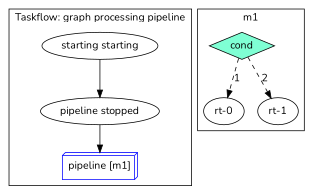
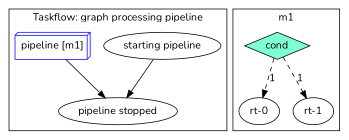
node "starting starting": label "starting starting" -> "starting pipeline"
edge "cond" -> "rt-1": label "2" -> "1"
edge "pipeline stopped" -> "pipeline [m1]": reversed
